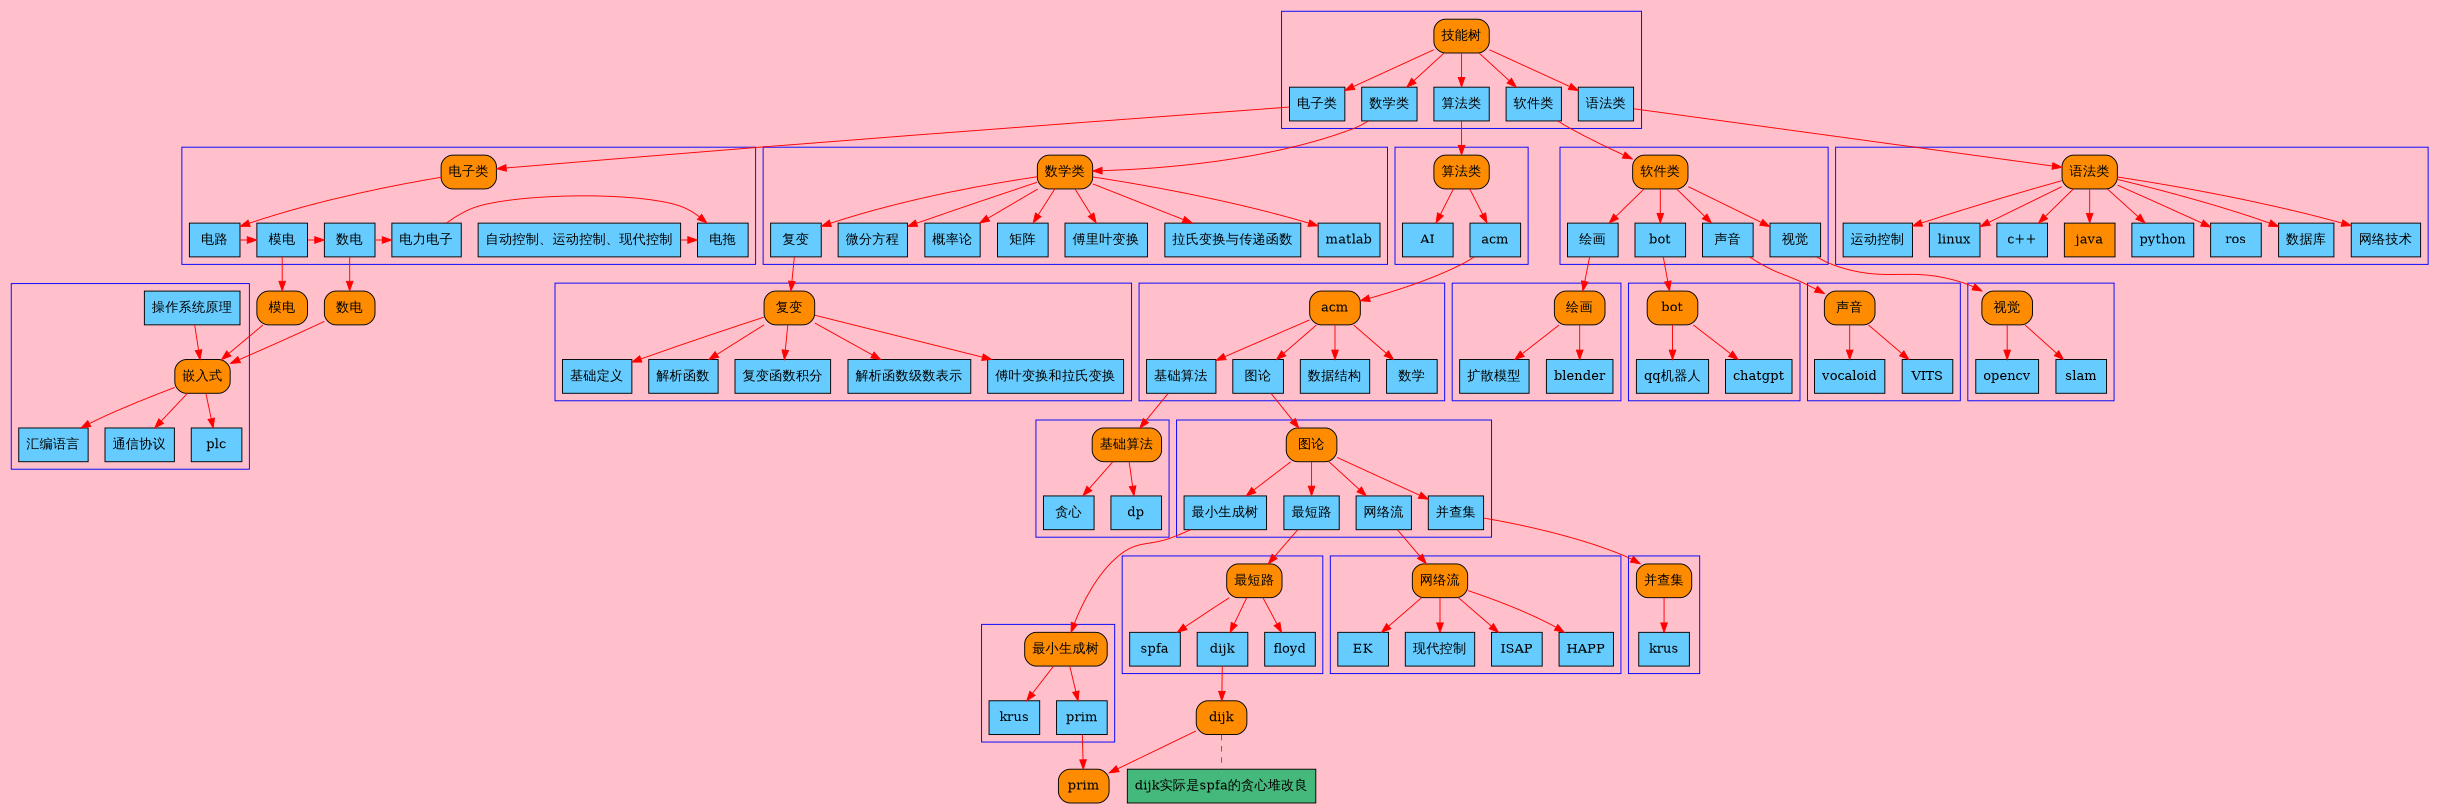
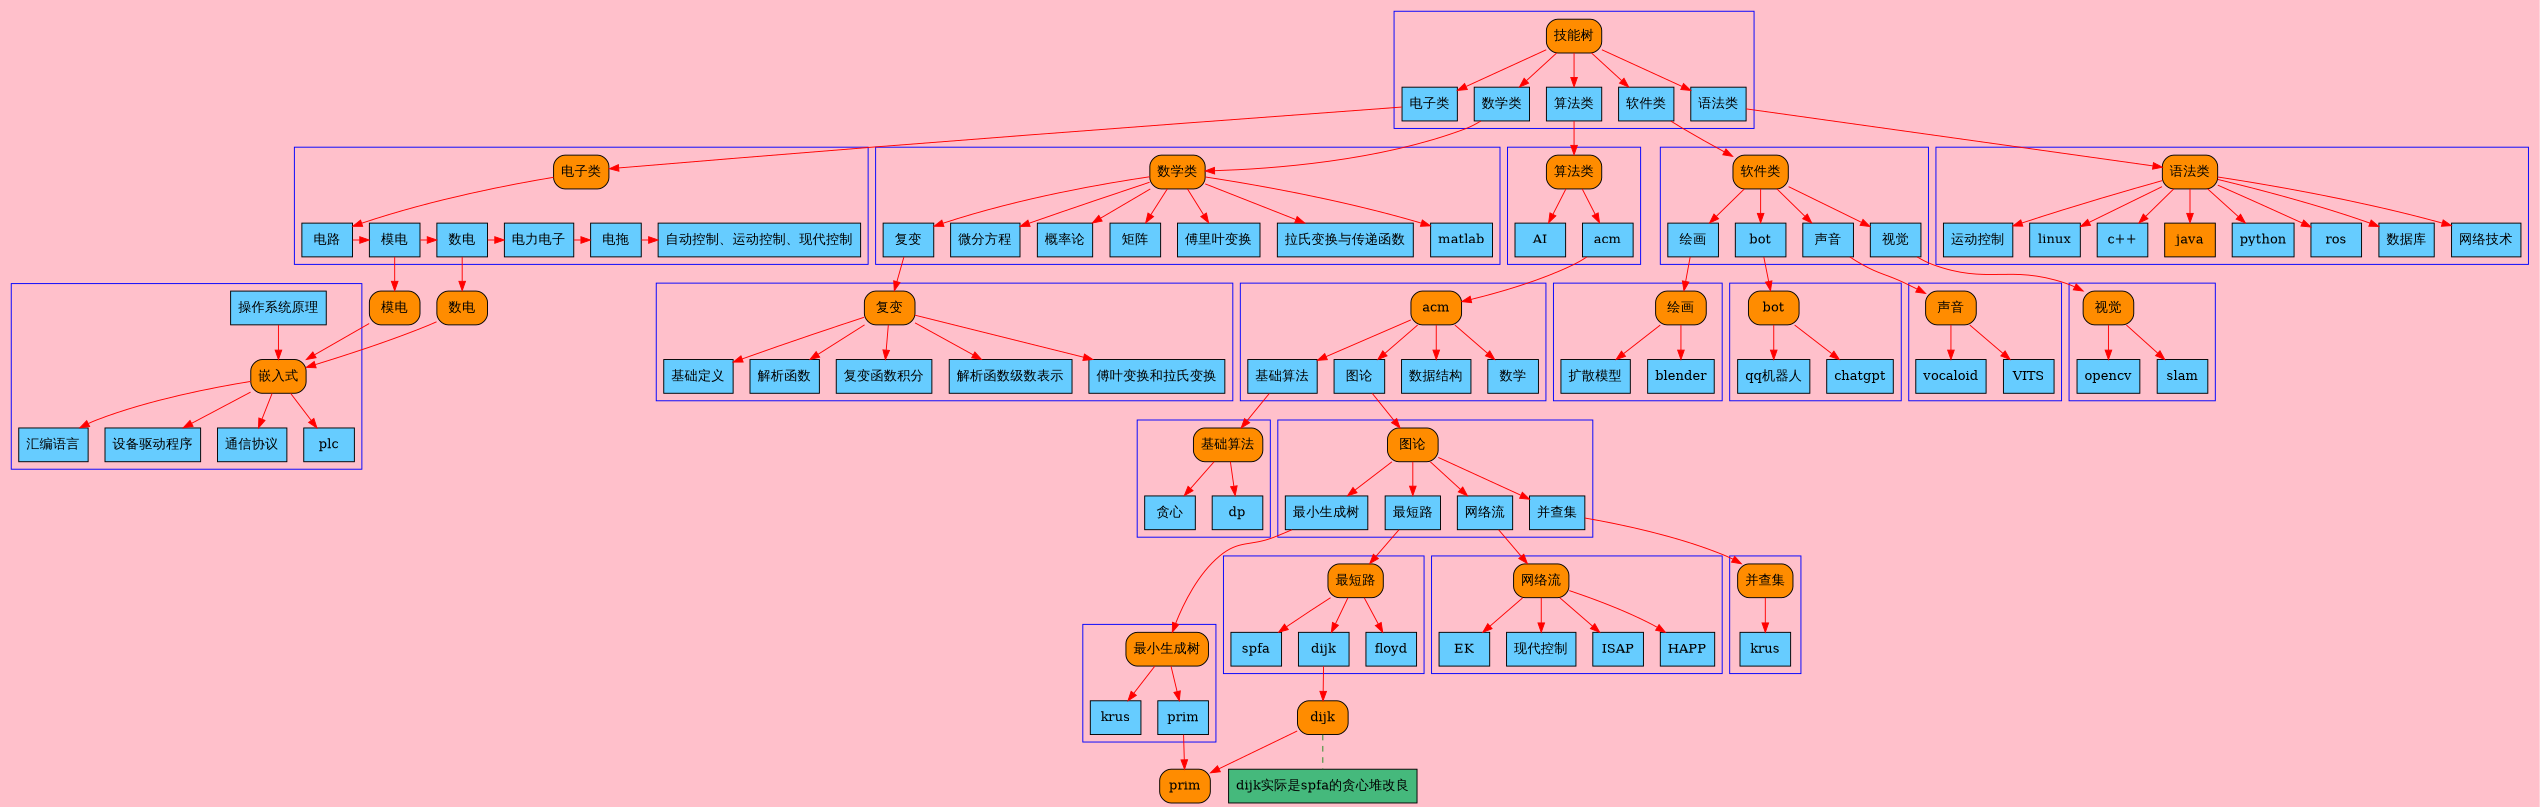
edge "自动控制、运动控制、现代控制" -> "电拖": reversed
node "设备驱动程序": added
